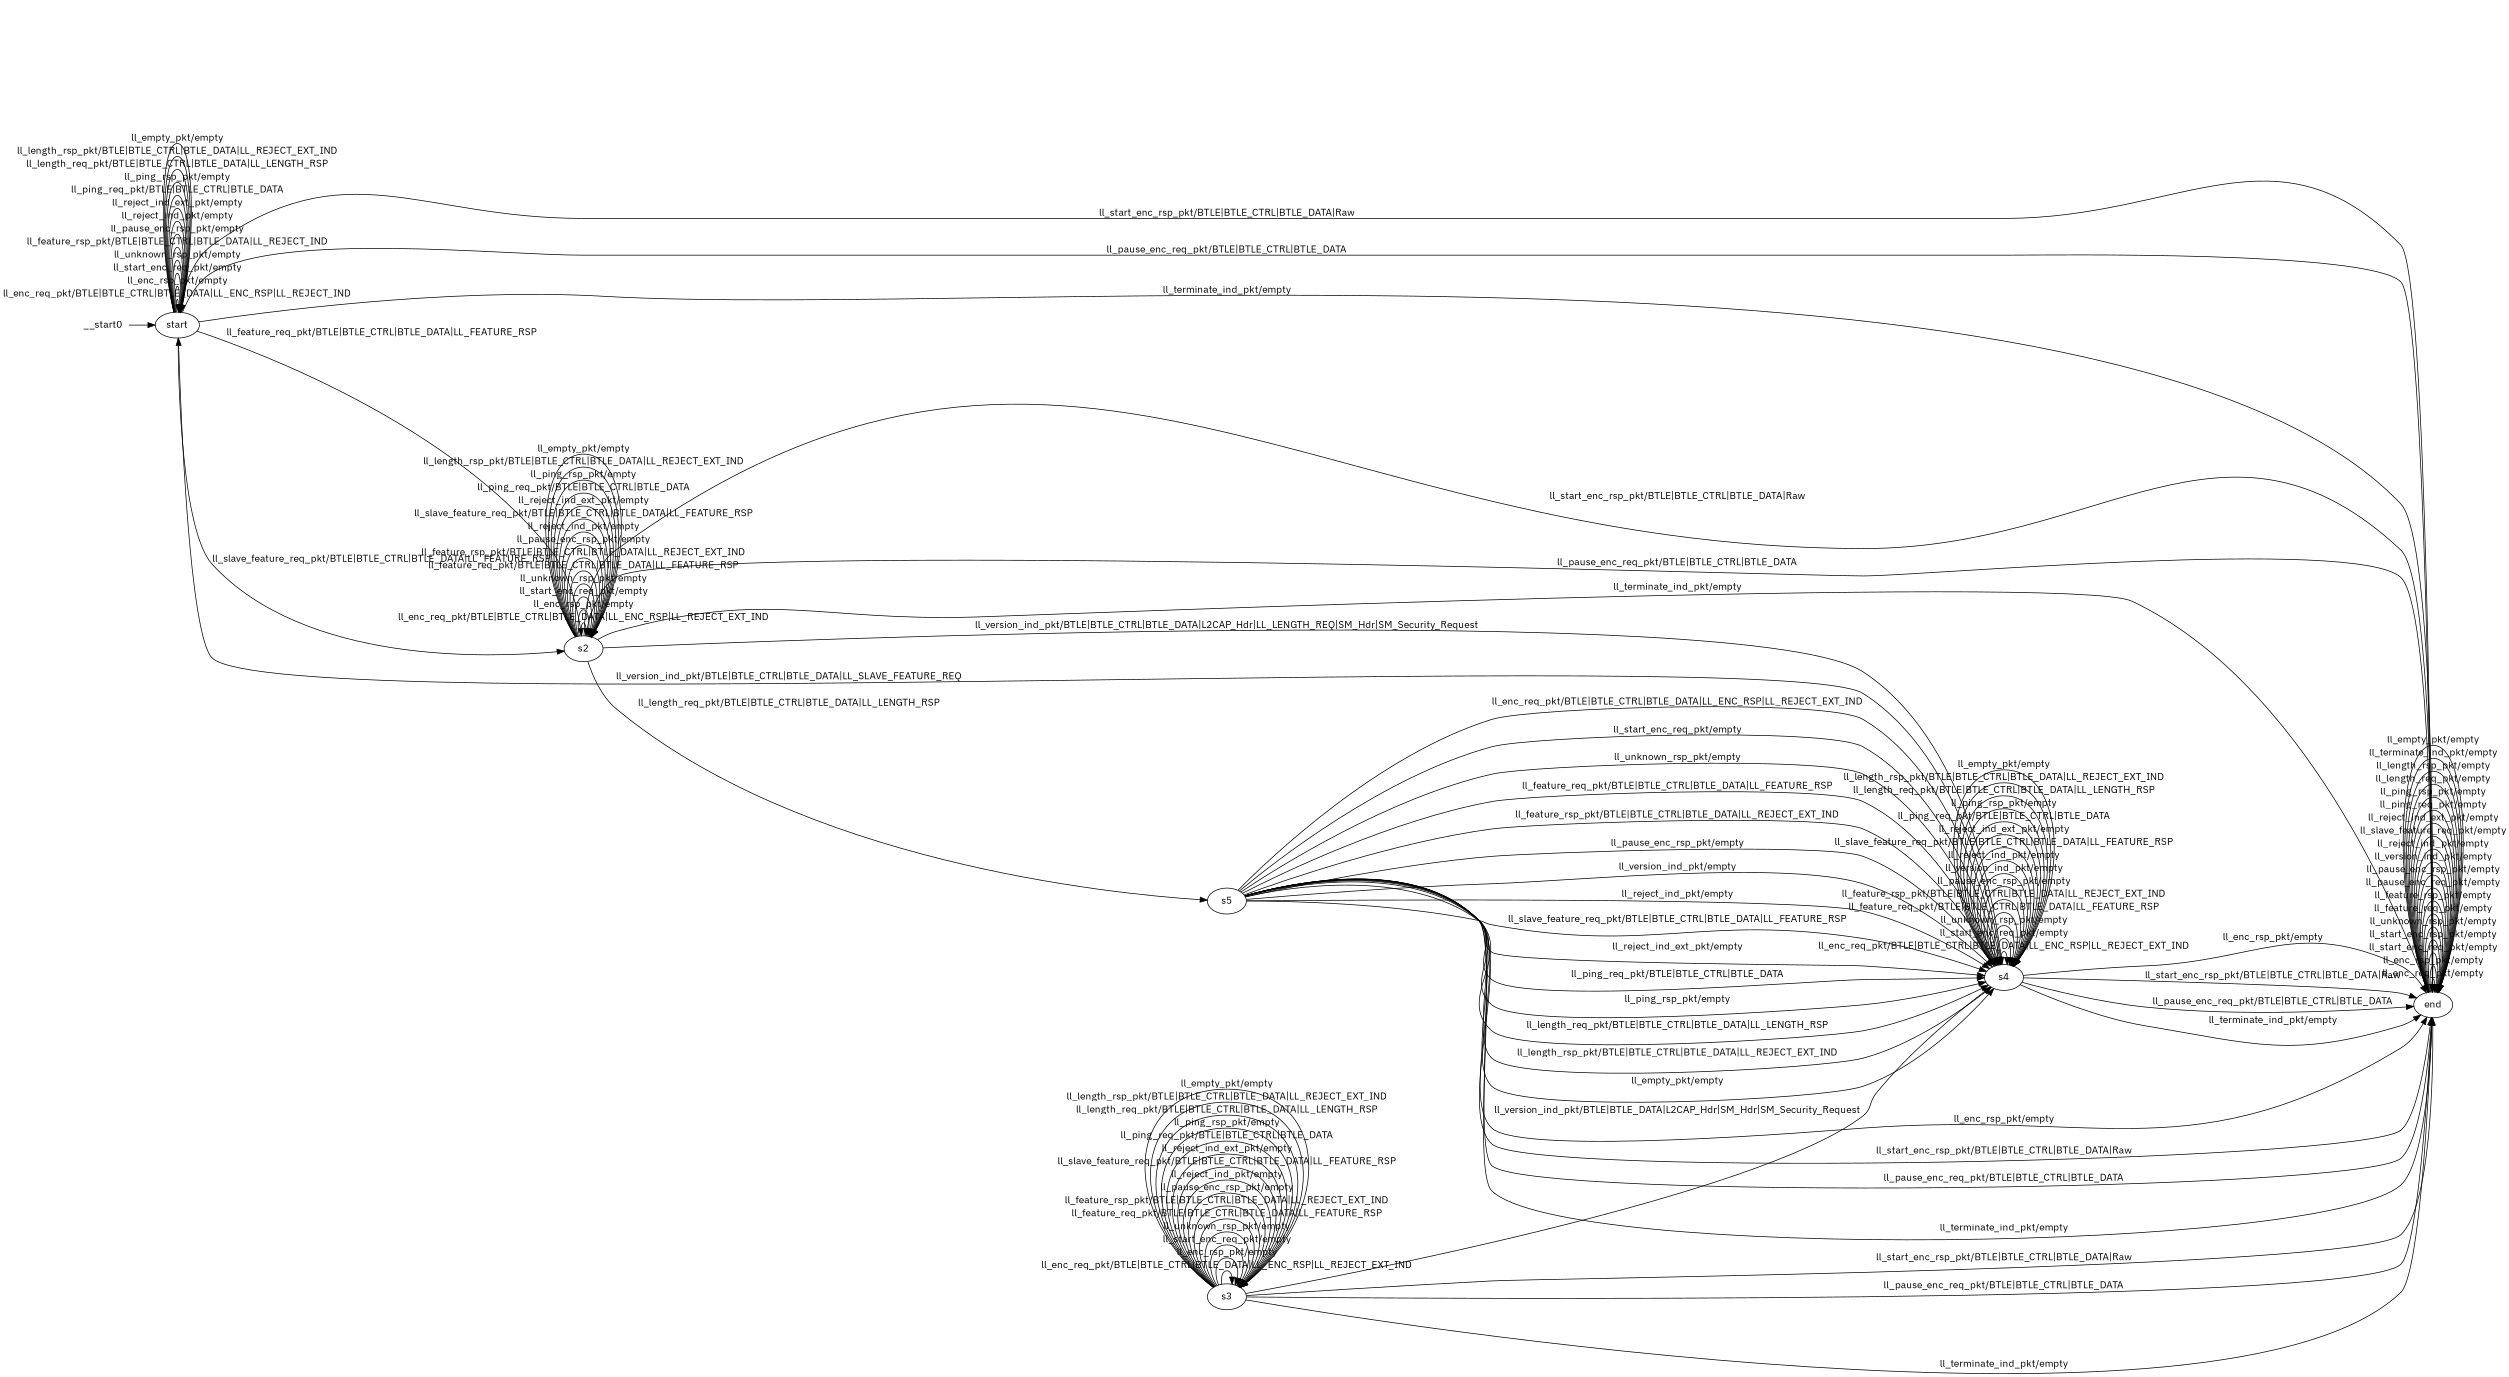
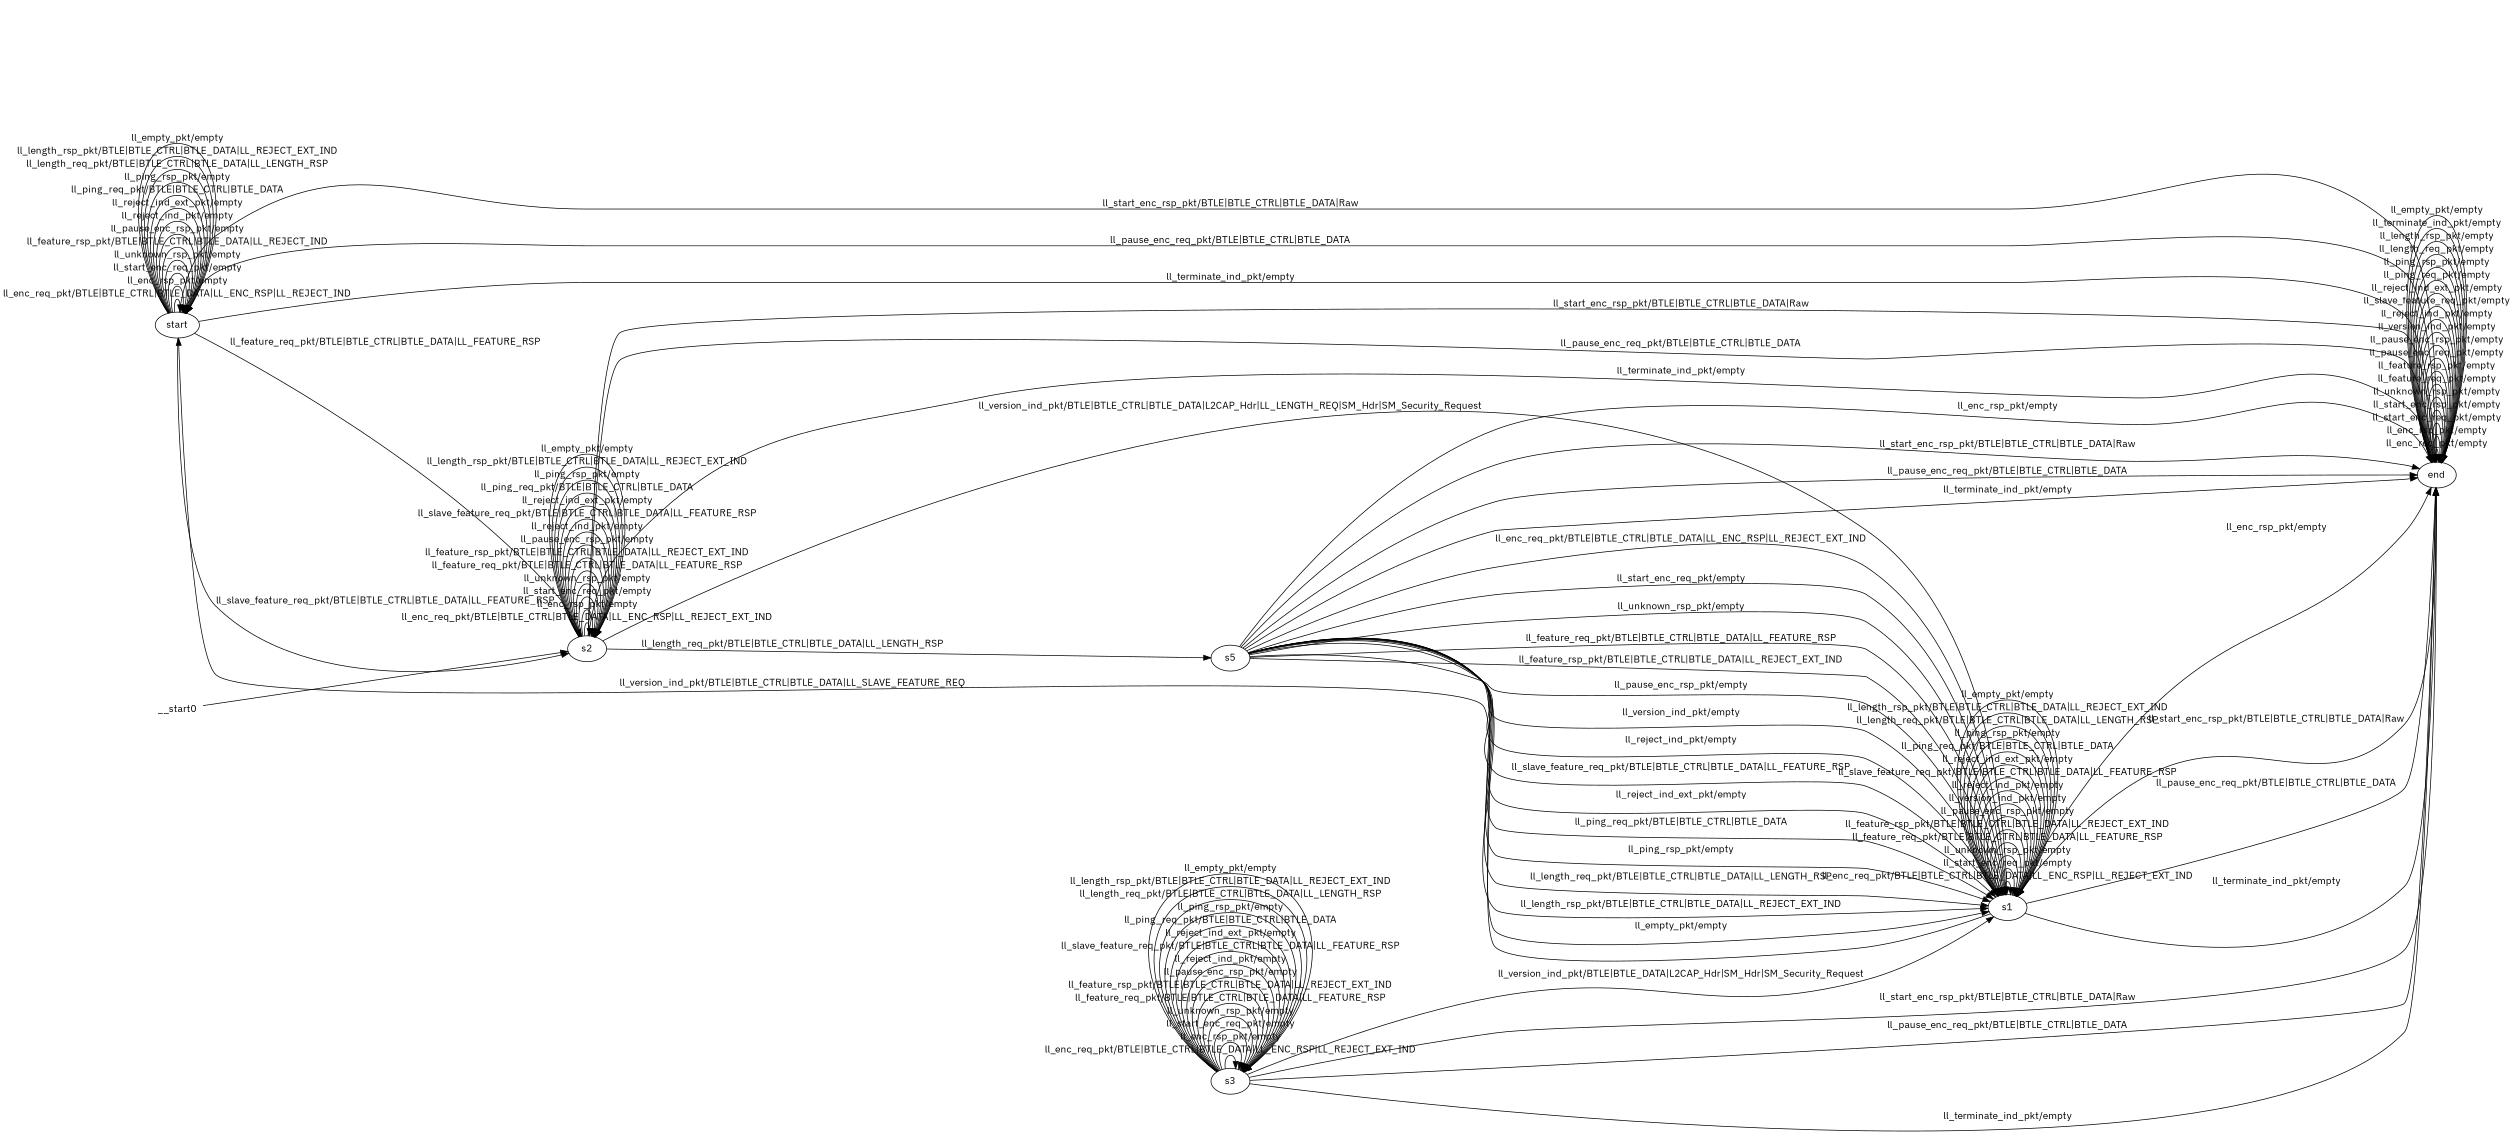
edge "__start0" -> "start": now "__start0" -> "s2"
node "s4": label "s4" -> "s1"
